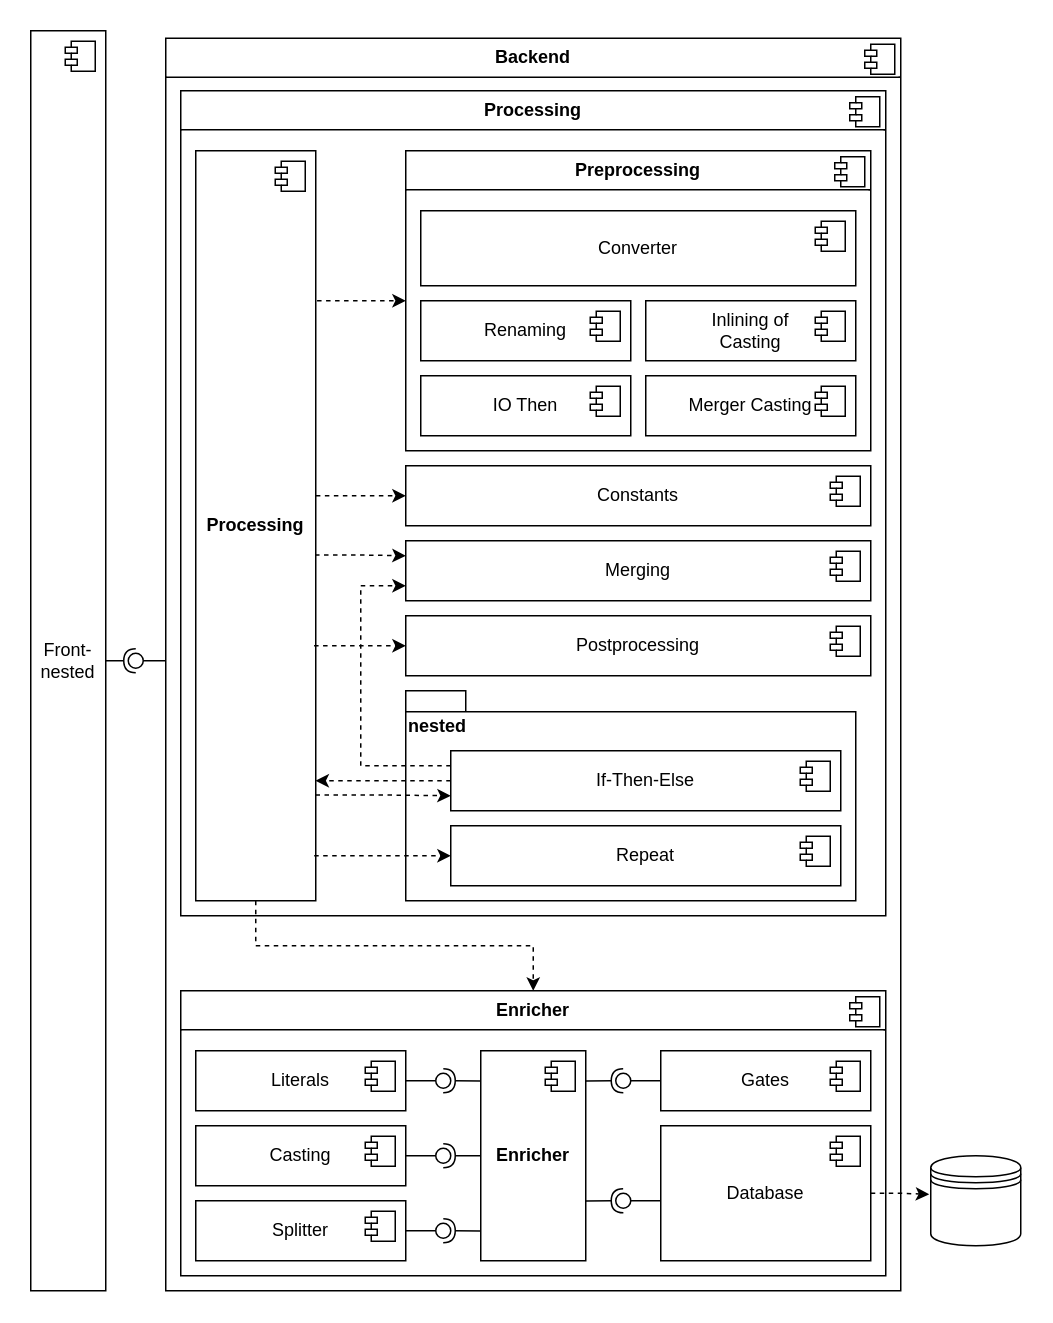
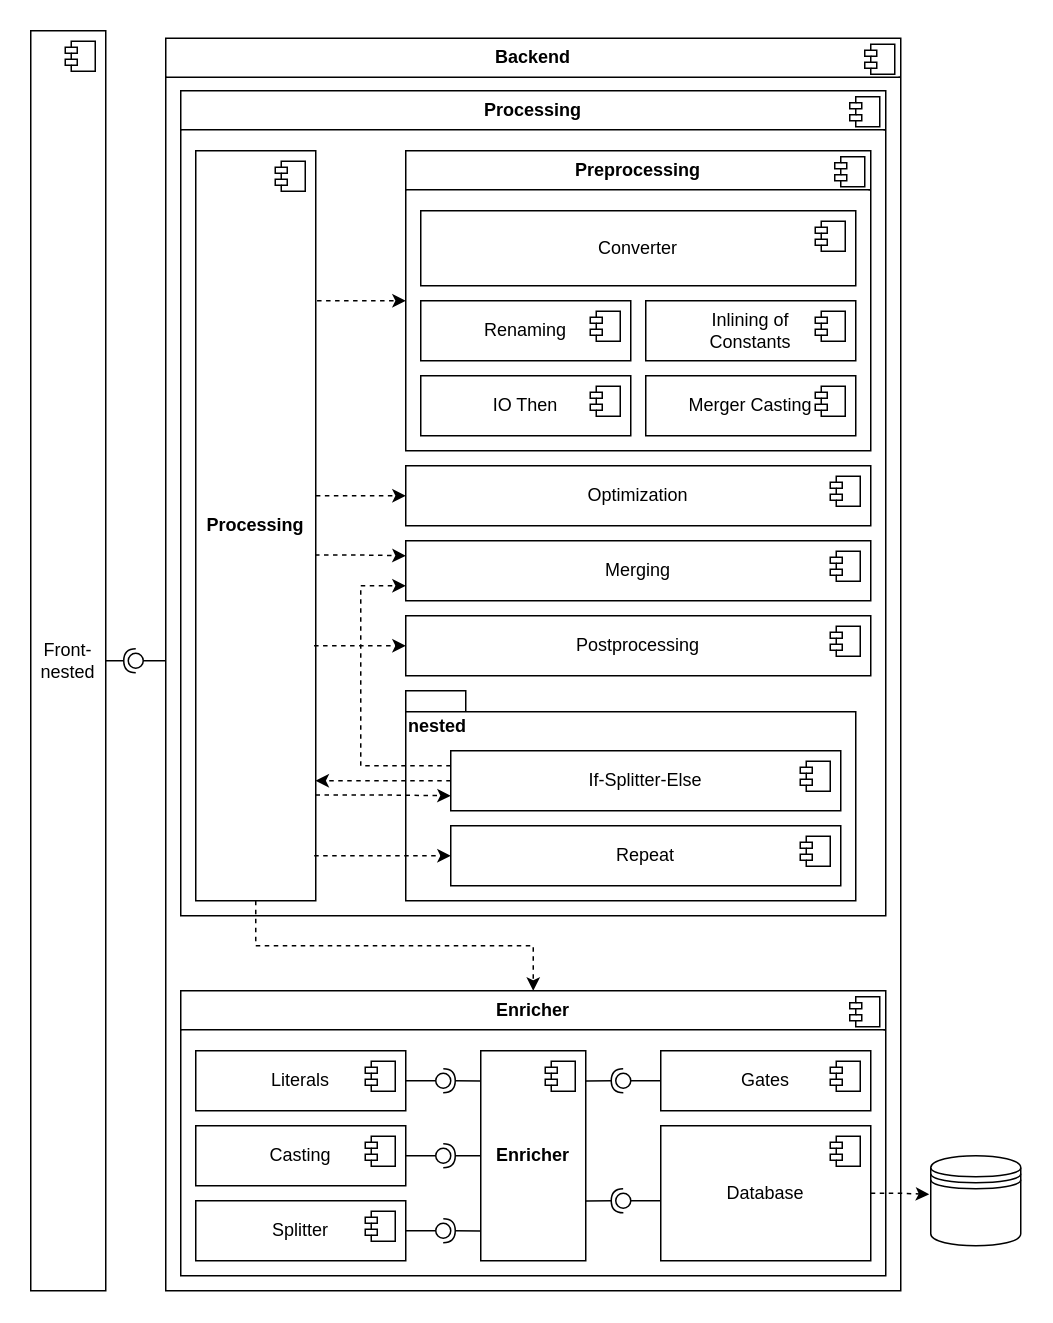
node "Inlining of Casting": label "Inlining of Casting" -> "Inlining of Constants"
node "Constants": label "Constants" -> "Optimization"
node "If-Then-Else": label "If-Then-Else" -> "If-Splitter-Else"
